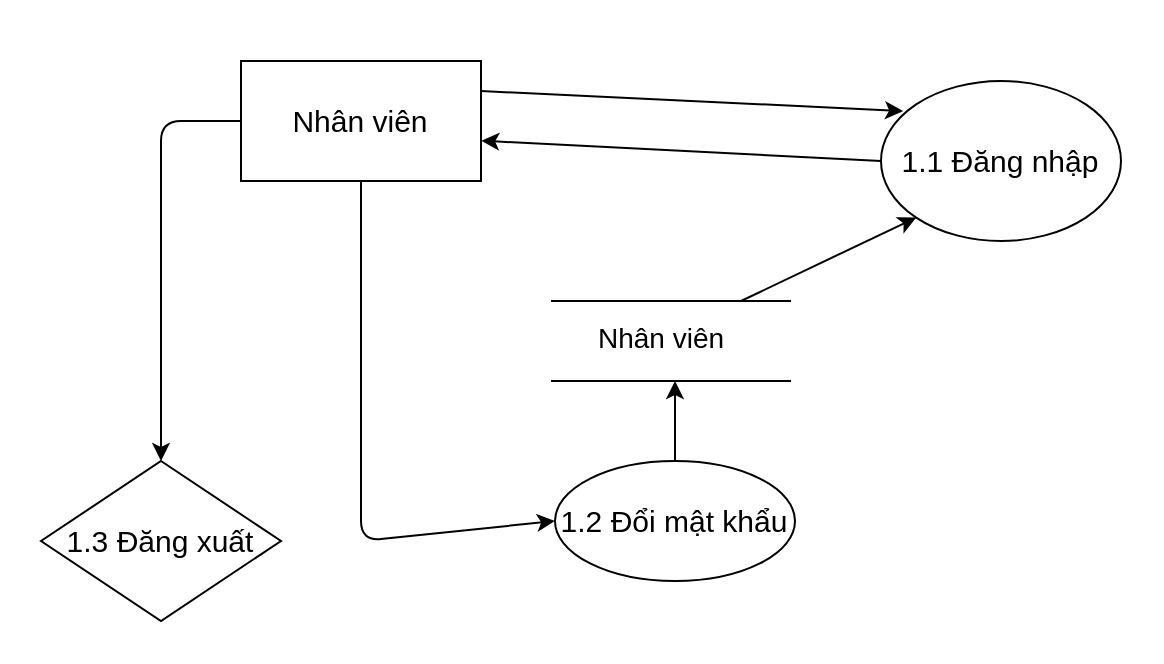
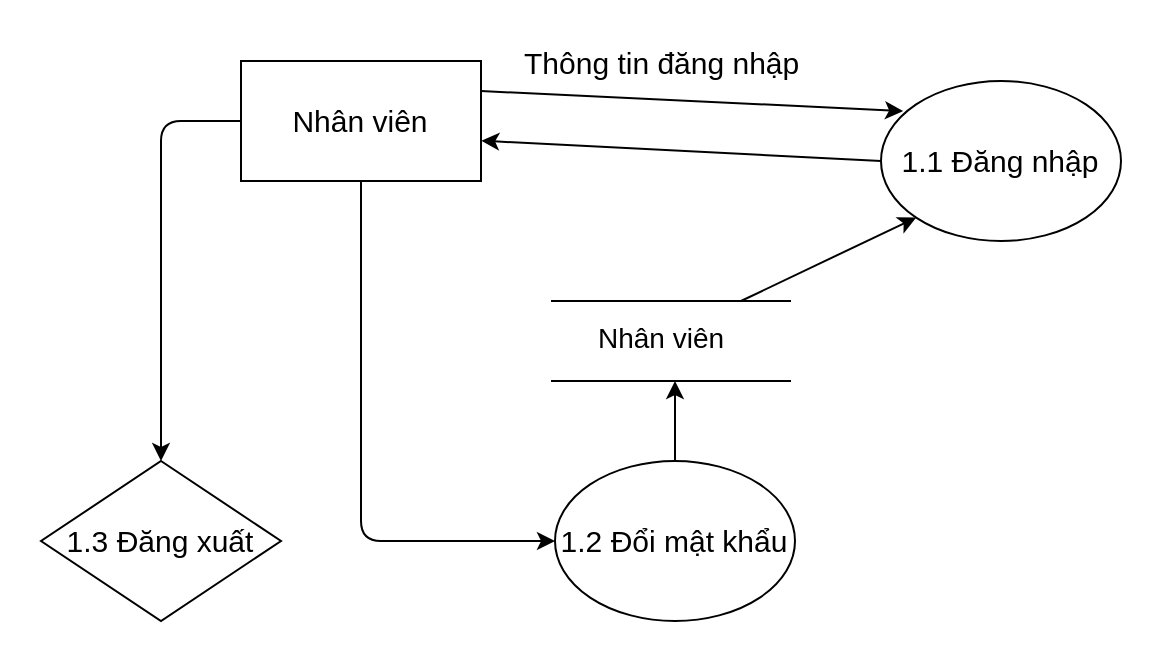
node "Thông tin đăng nhập": added
node "1.2 Đổi mật khẩu": size 240x120 -> 240x160
